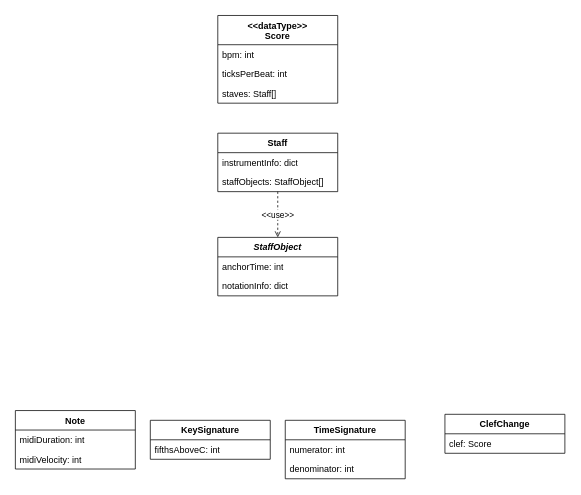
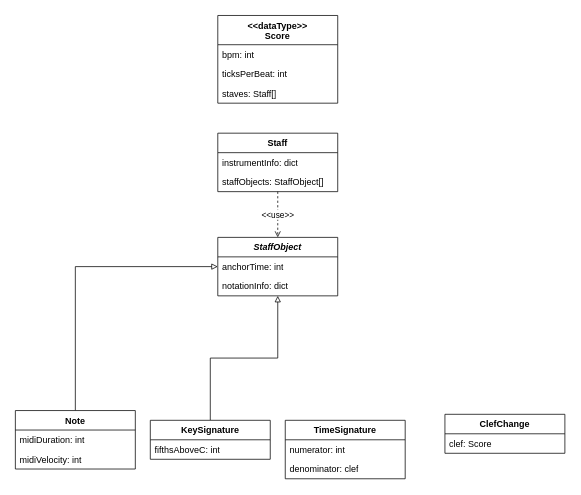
edge "Note" -> "StaffObject": added
edge "KeySignature" -> "StaffObject": added
node "denominator: int": label "denominator: int" -> "denominator: clef"
